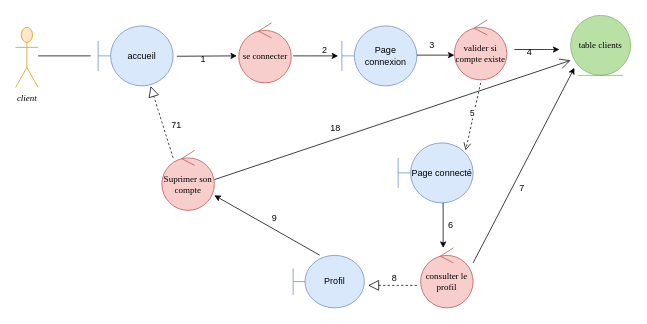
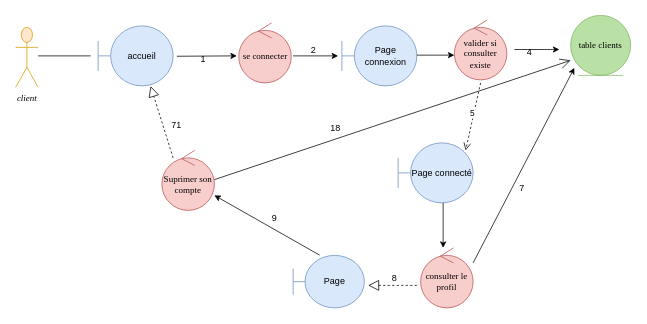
node "3": removed
node "2": moved (328, 50) -> (317, 50)
node "valider si compte existe": label "valider si compte existe" -> "valider si consulter existe"
node "6": removed
node "Profil": label "Profil" -> "Page"
